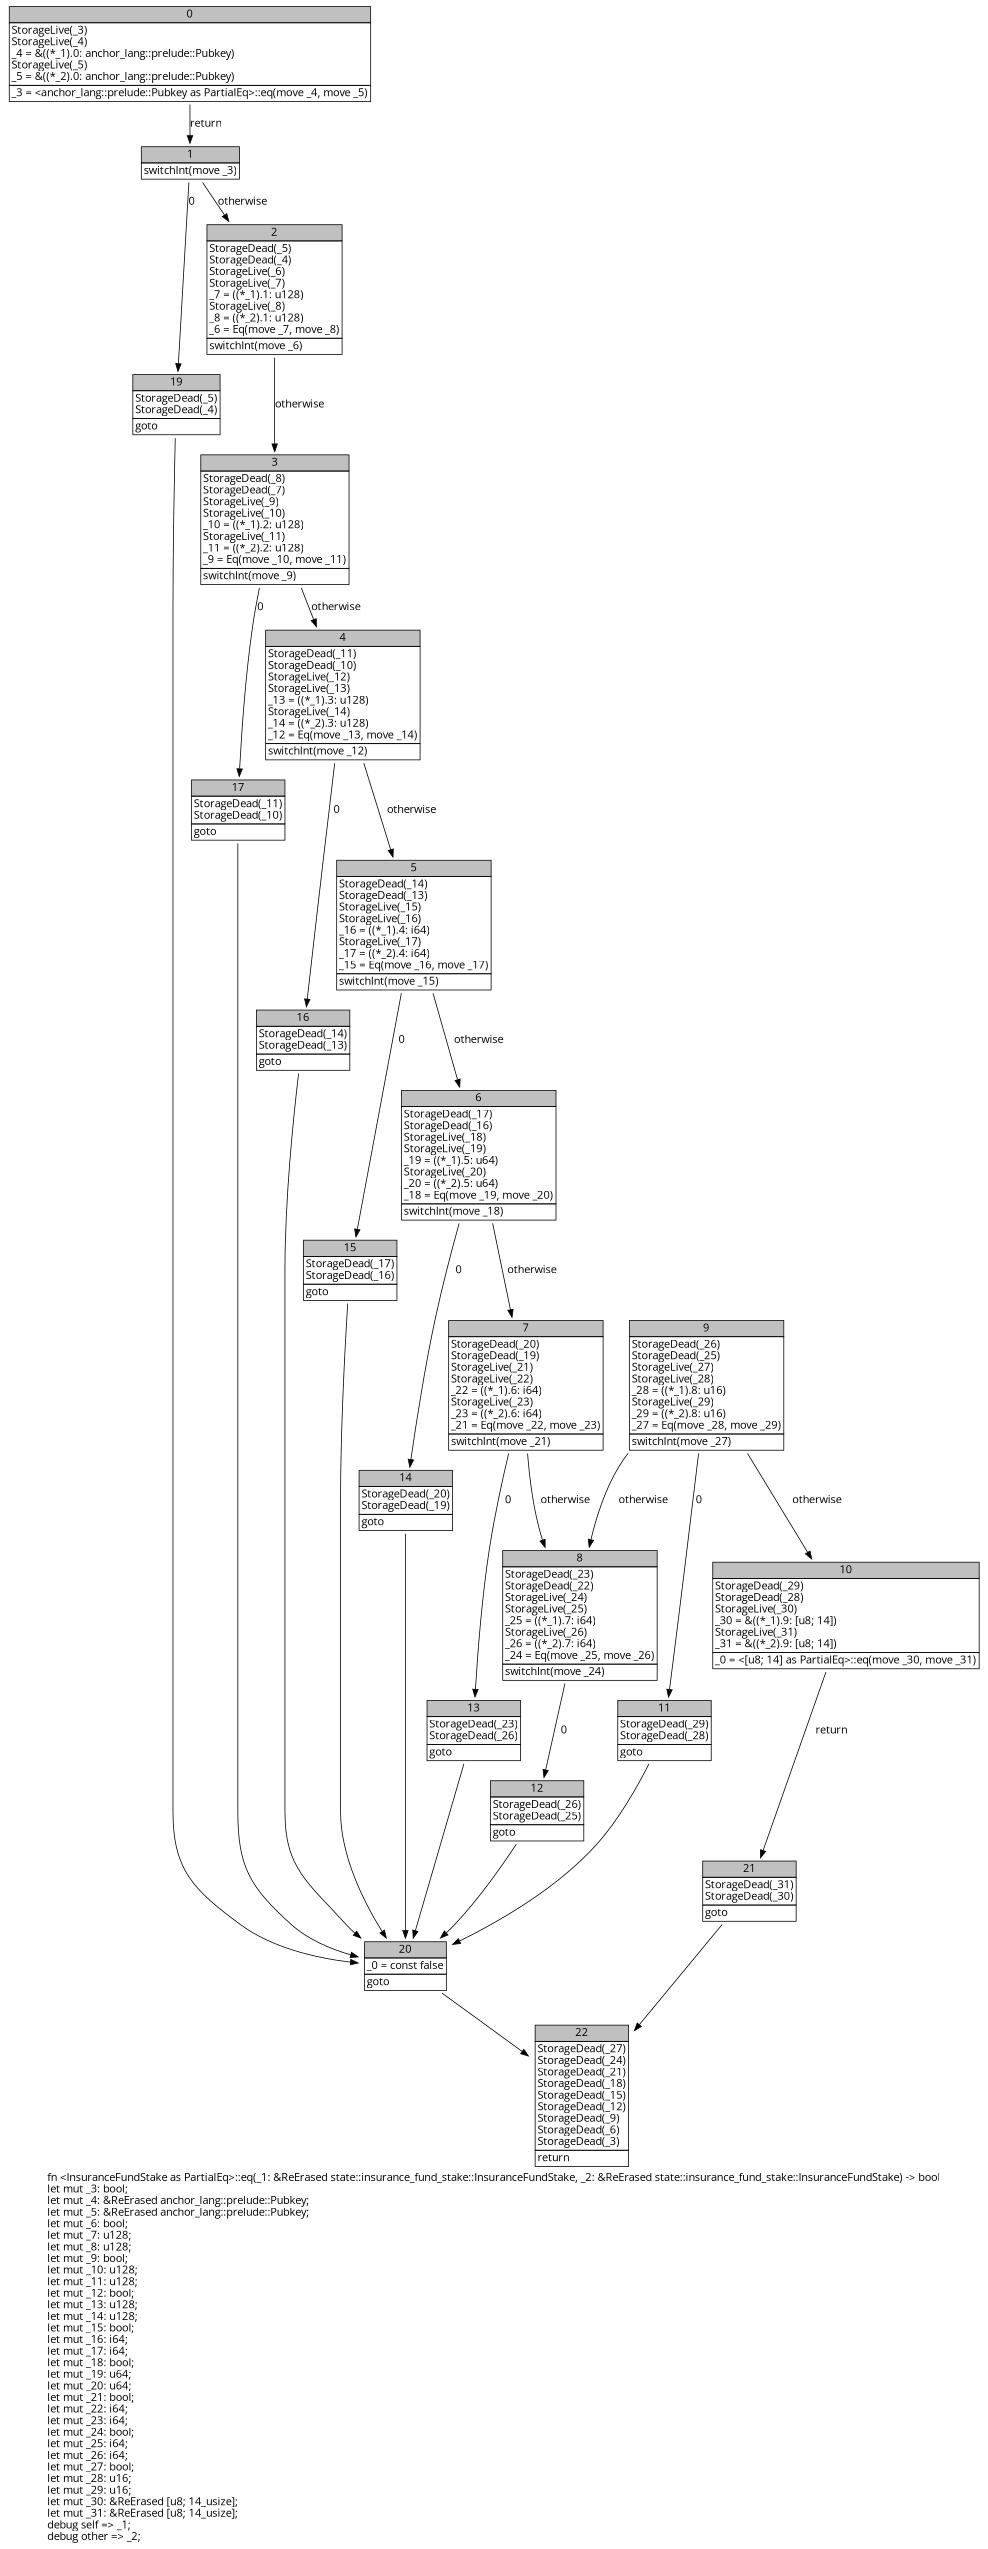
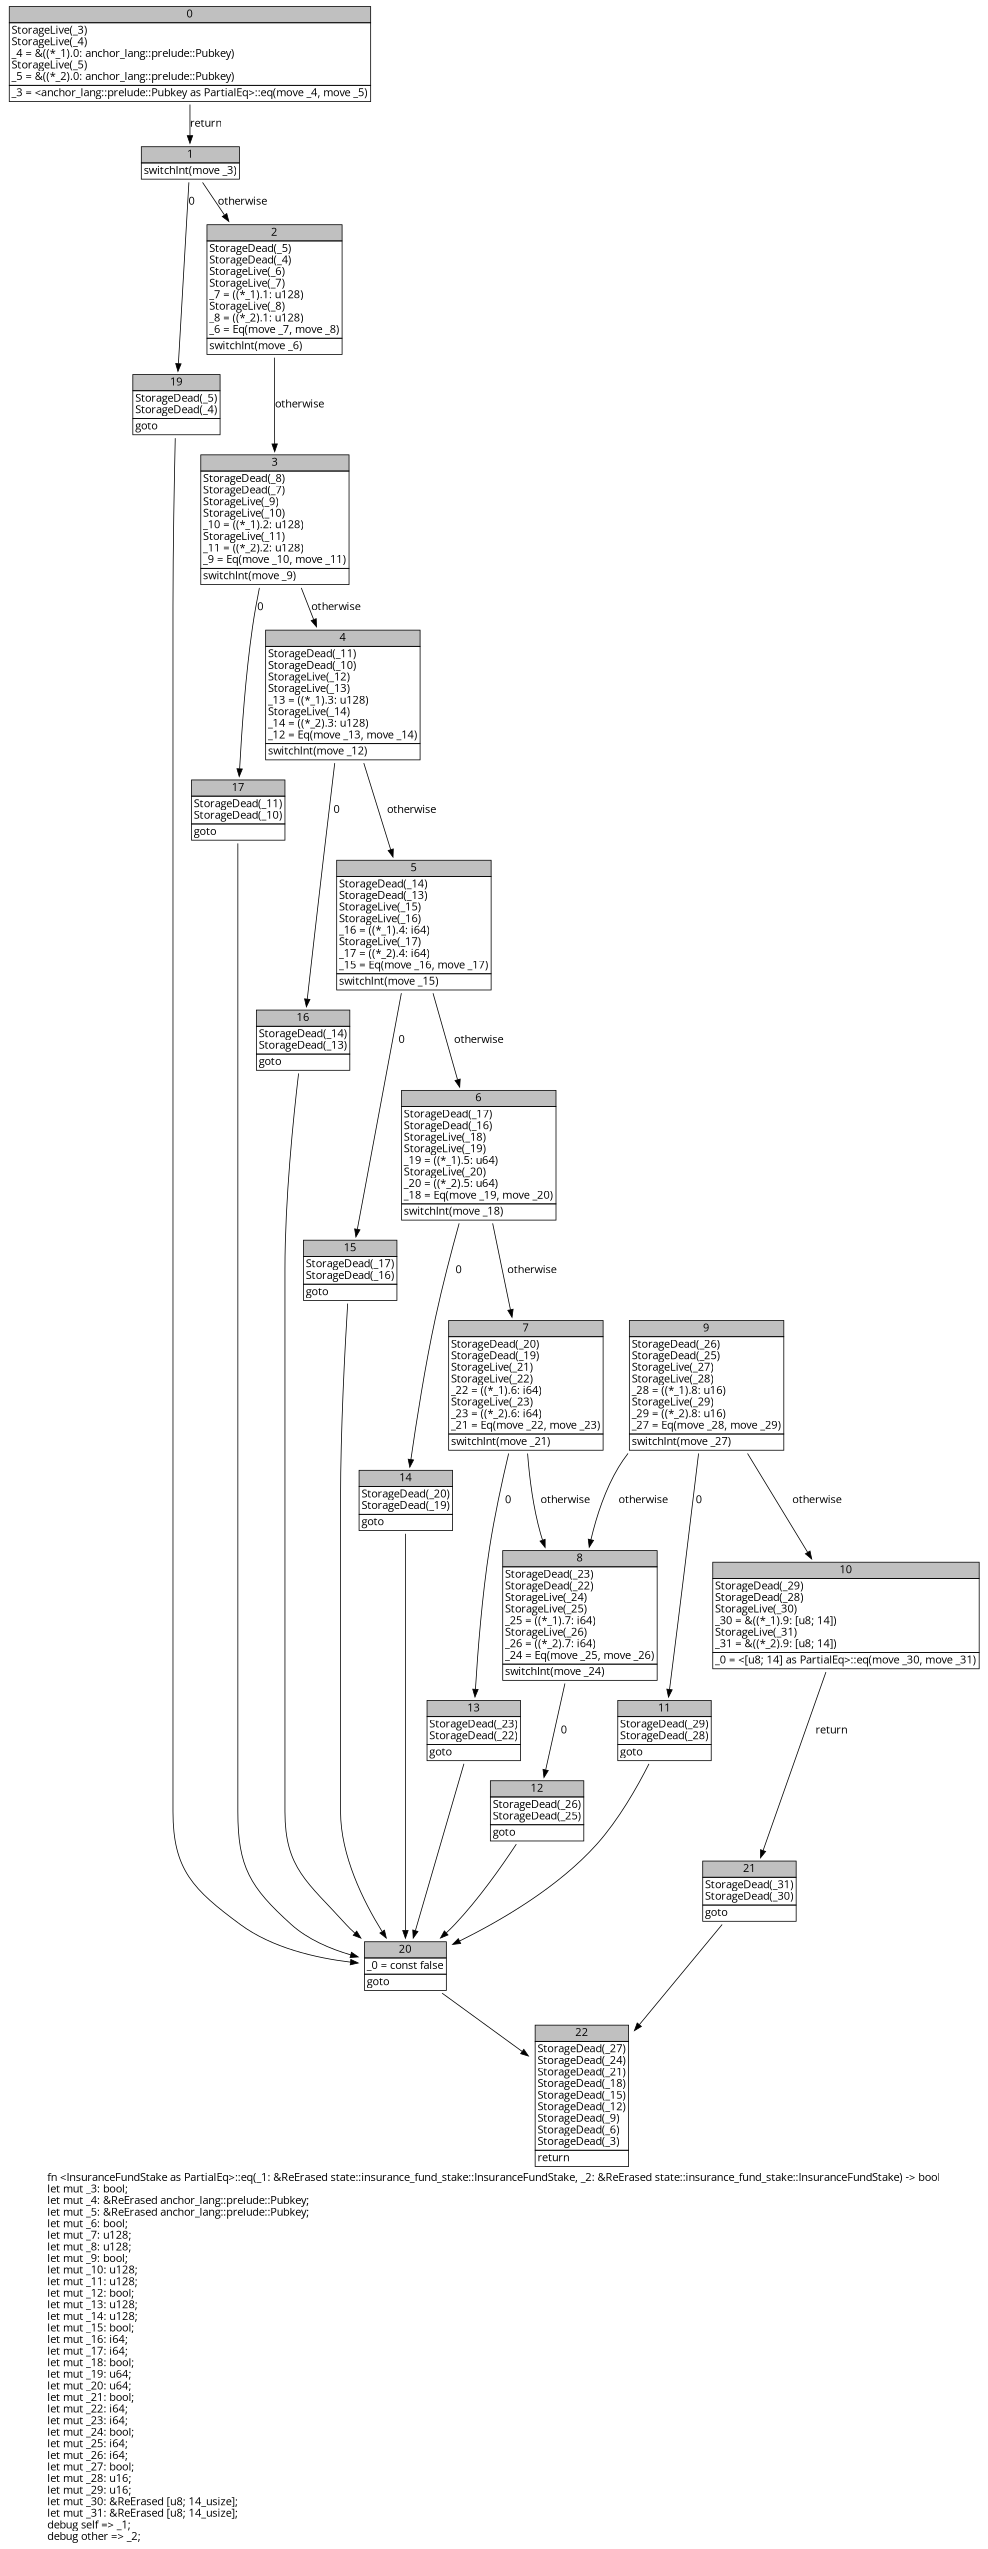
node "13": text "StorageDead(_26)" -> "StorageDead(_22)"
